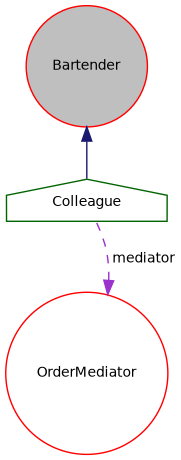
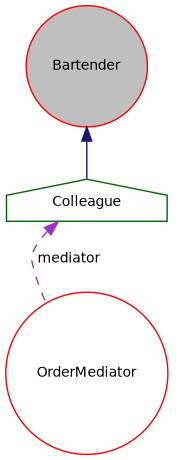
edge "Colleague" -> "OrderMediator": reversed
